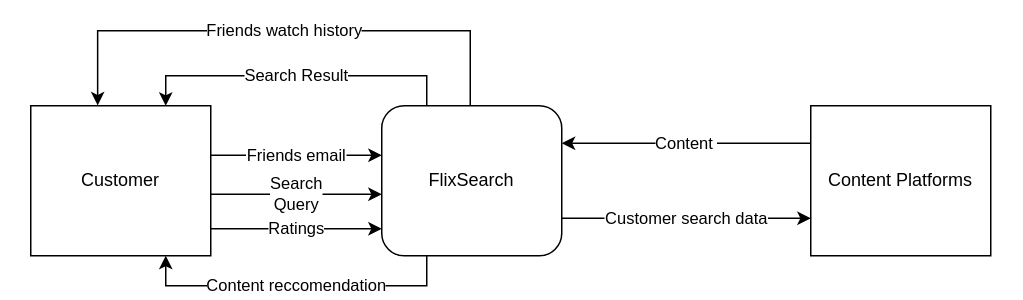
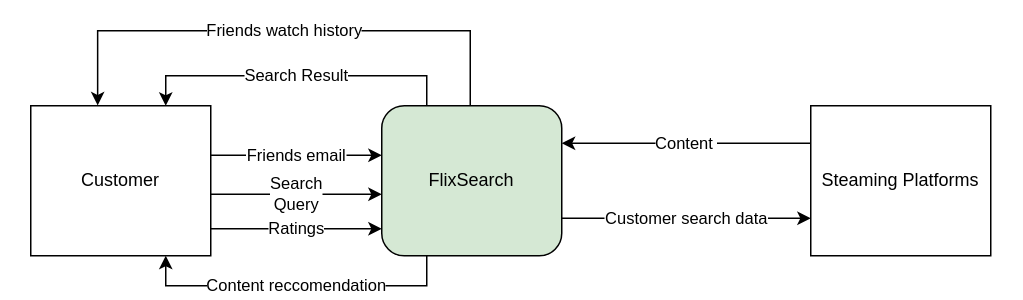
node "FlixSearch": fillcolor #ffffff -> #d5e8d4
node "Content Platforms": label "Content Platforms" -> "Steaming Platforms"
